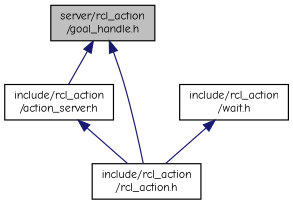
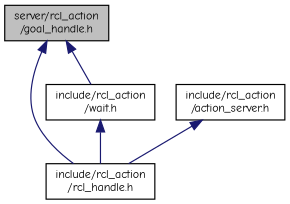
edge "include/rcl_action /action_server.h" -> "server/rcl_action /goal_handle.h": now "include/rcl_action /wait.h" -> "server/rcl_action /goal_handle.h"
node "include/rcl_action /rcl_action.h": label "include/rcl_action /rcl_action.h" -> "include/rcl_action /rcl_handle.h"
